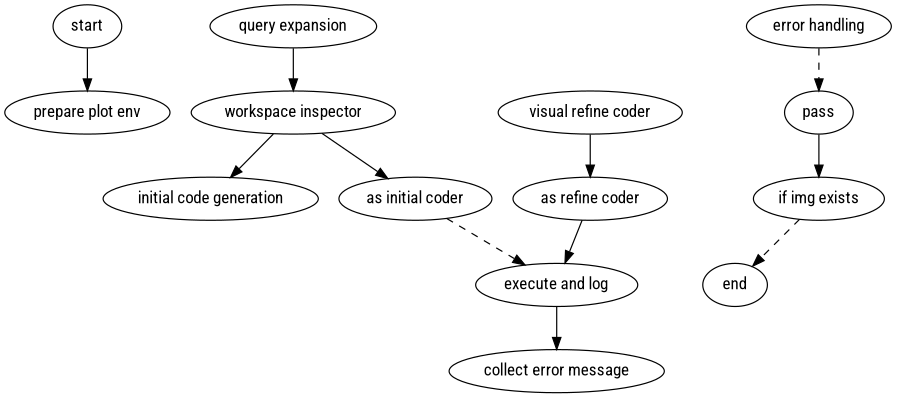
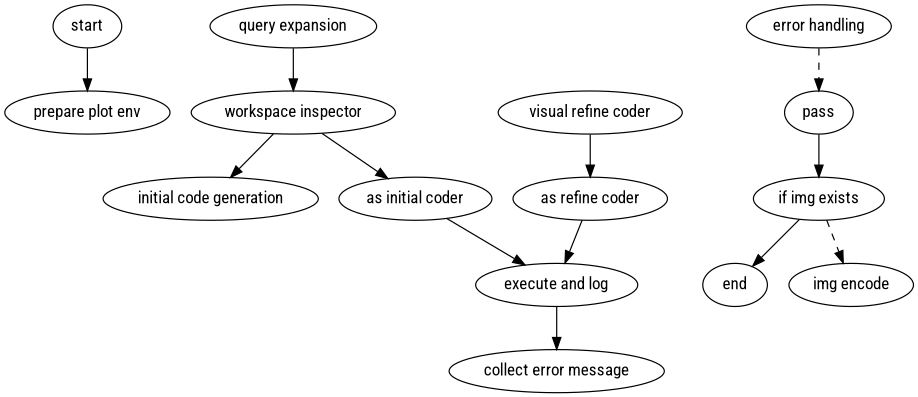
edge "as initial coder" -> "execute and log": style dashed -> solid
edge "if img exists" -> "end": style dashed -> solid
node "img encode": added
